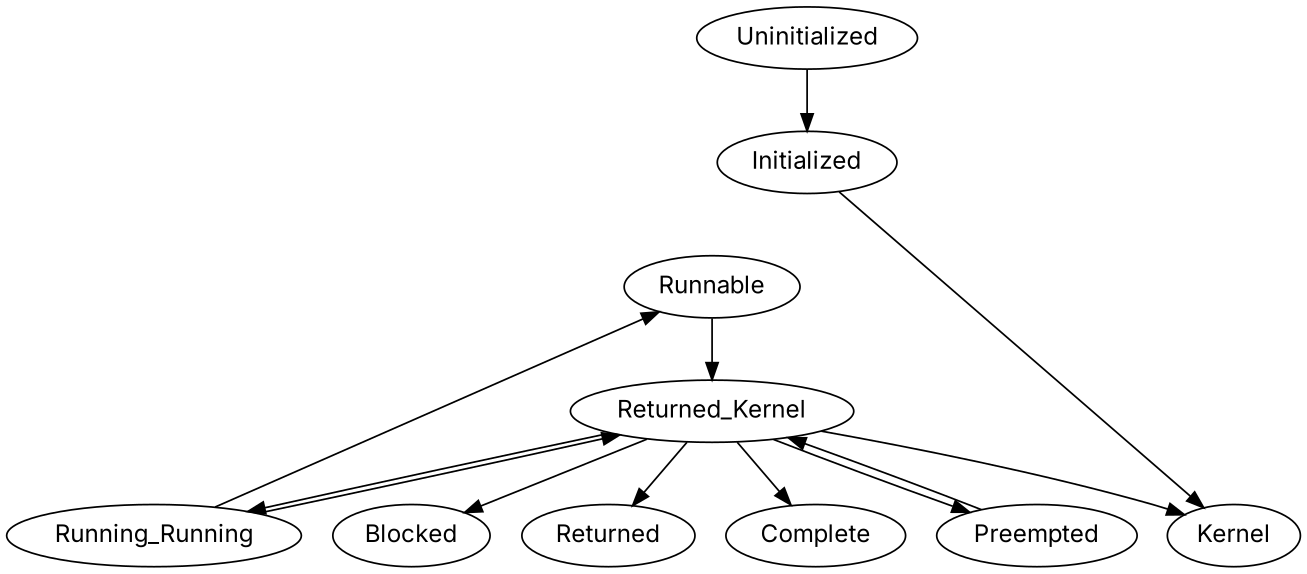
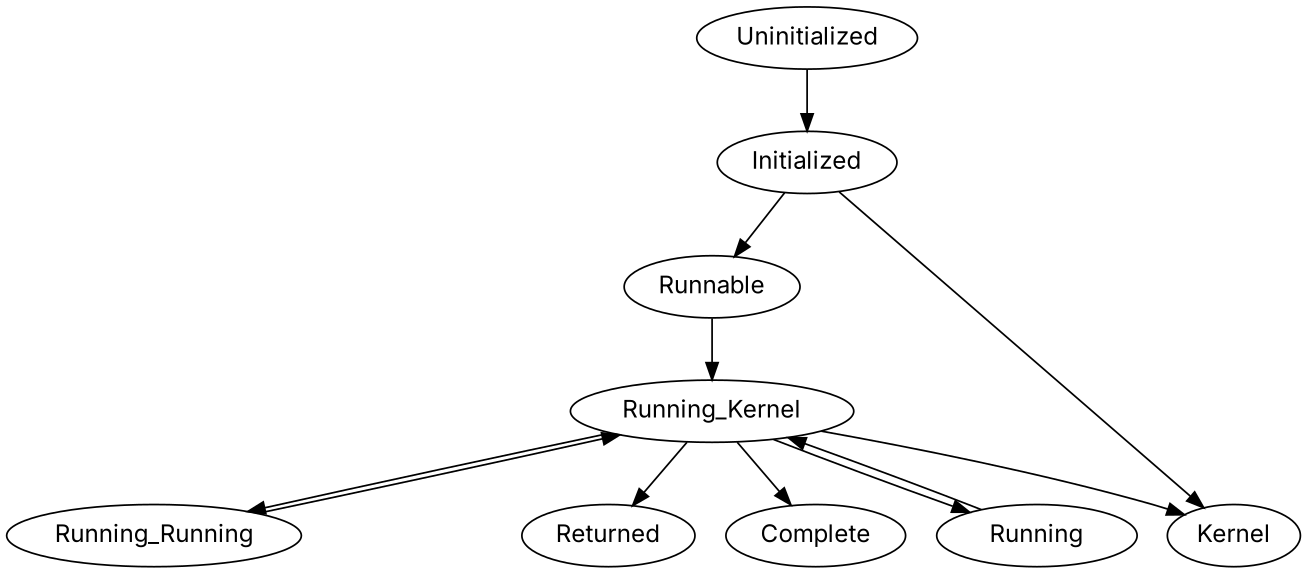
node "Returned_Kernel": label "Returned_Kernel" -> "Running_Kernel"
edge "Running_Running" -> "Runnable": now "Initialized" -> "Runnable"
node "Blocked": removed
node "Preempted": label "Preempted" -> "Running"
